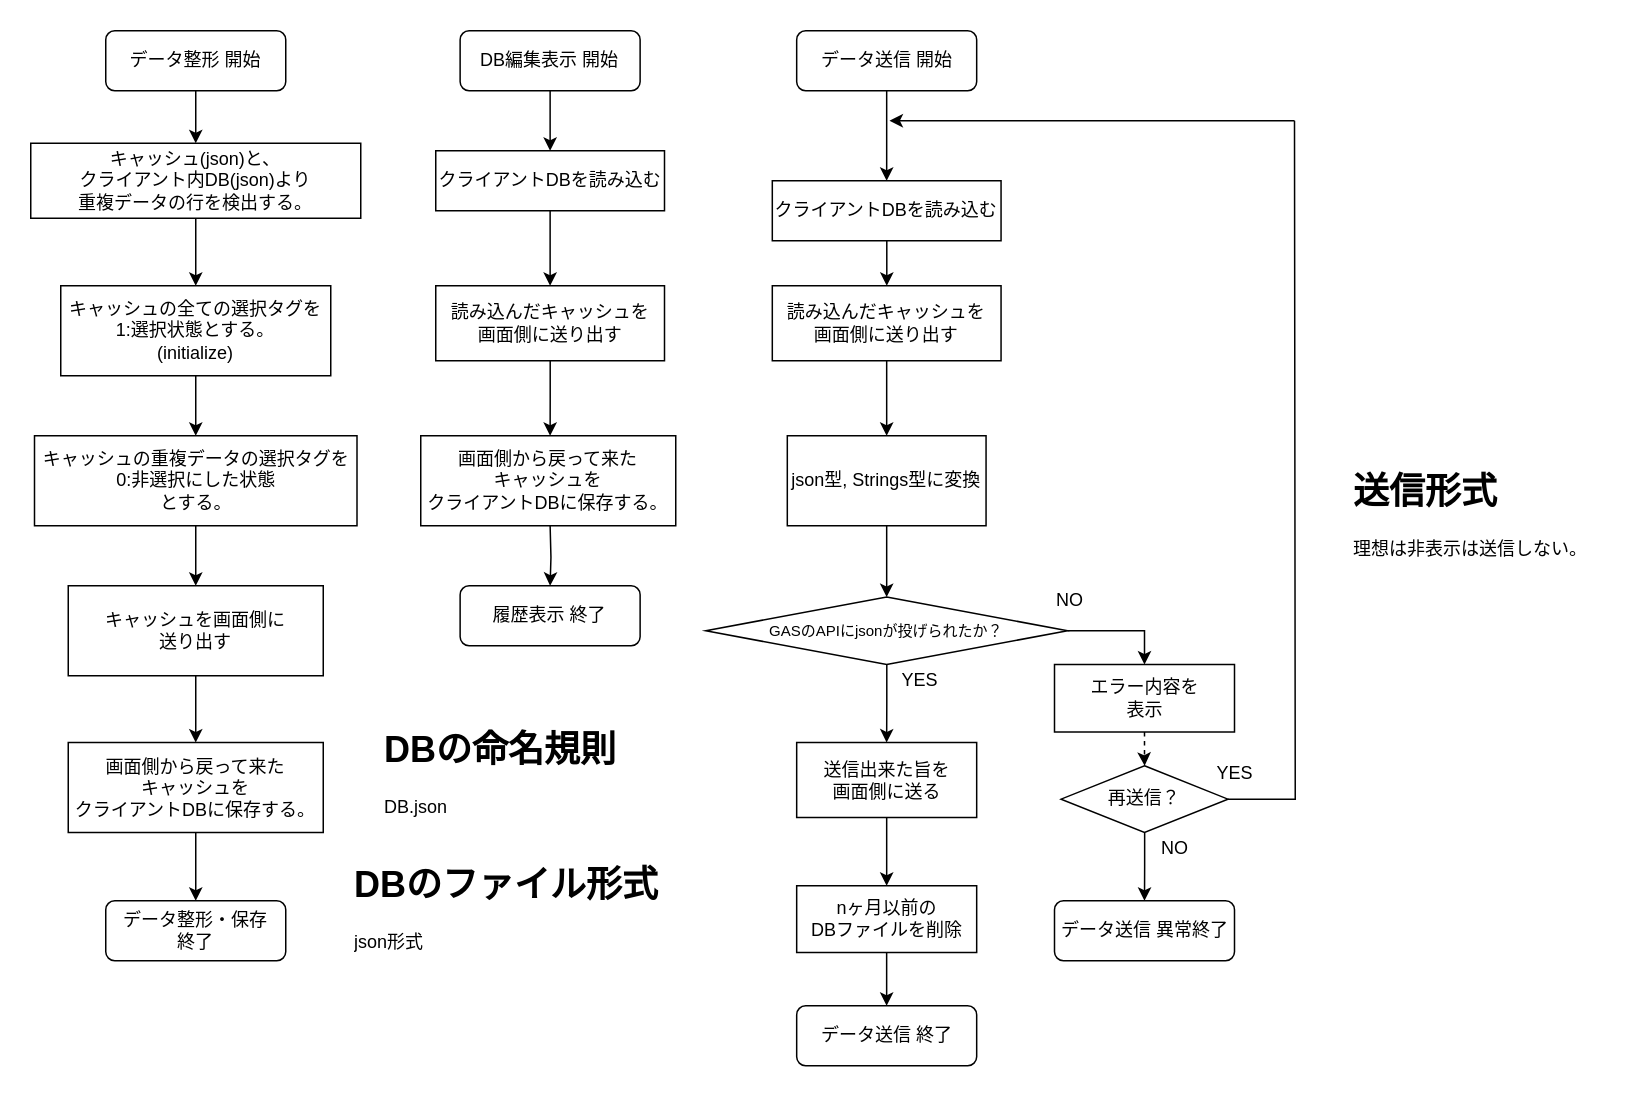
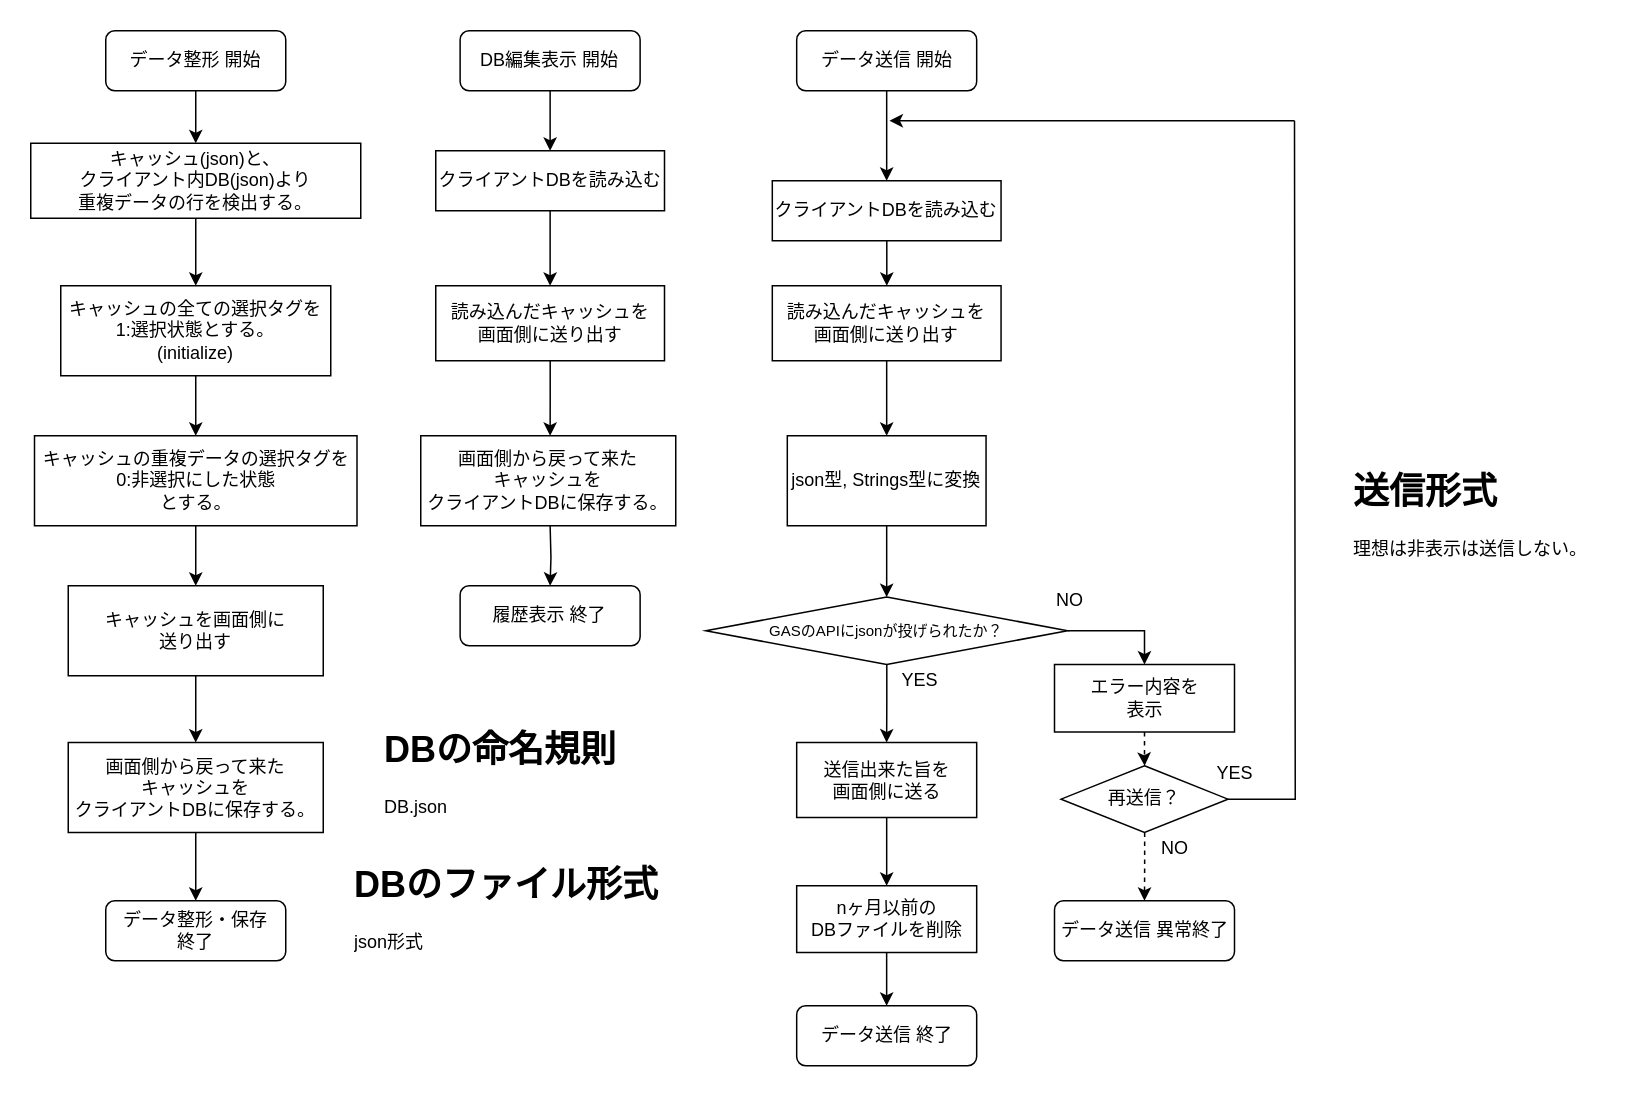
edge "再送信？" -> "データ送信 異常終了": style solid -> dashed
